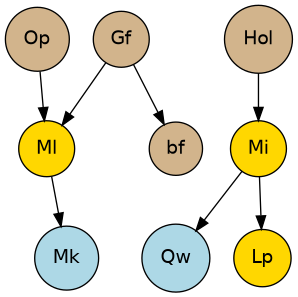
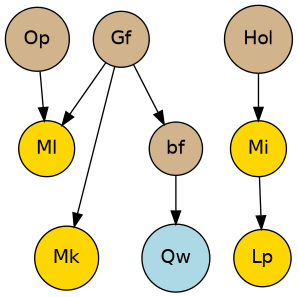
edge "Ml" -> "Mk": now "Gf" -> "Mk"
edge "Mi" -> "Qw": now "bf" -> "Qw"
node "Mk": fillcolor lightblue -> gold
